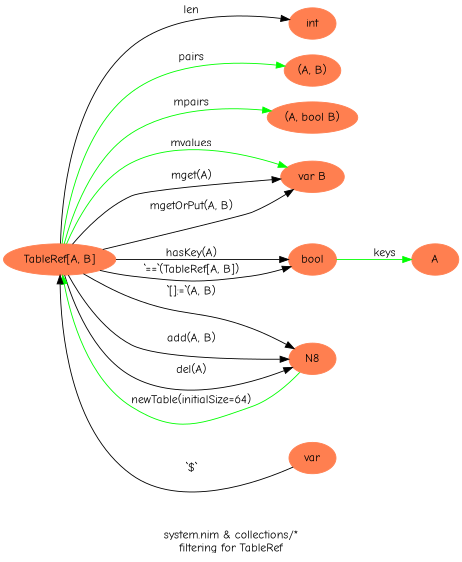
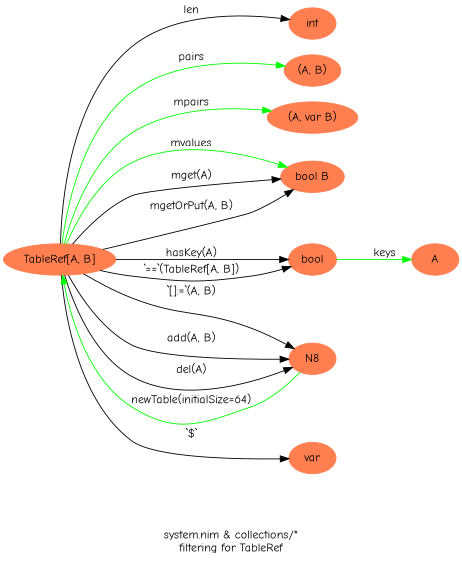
node "(A, bool B)": label "(A, bool B)" -> "(A, var B)"
node "var B": label "var B" -> "bool B"
edge "var" -> "TableRef[A, B]": reversed
